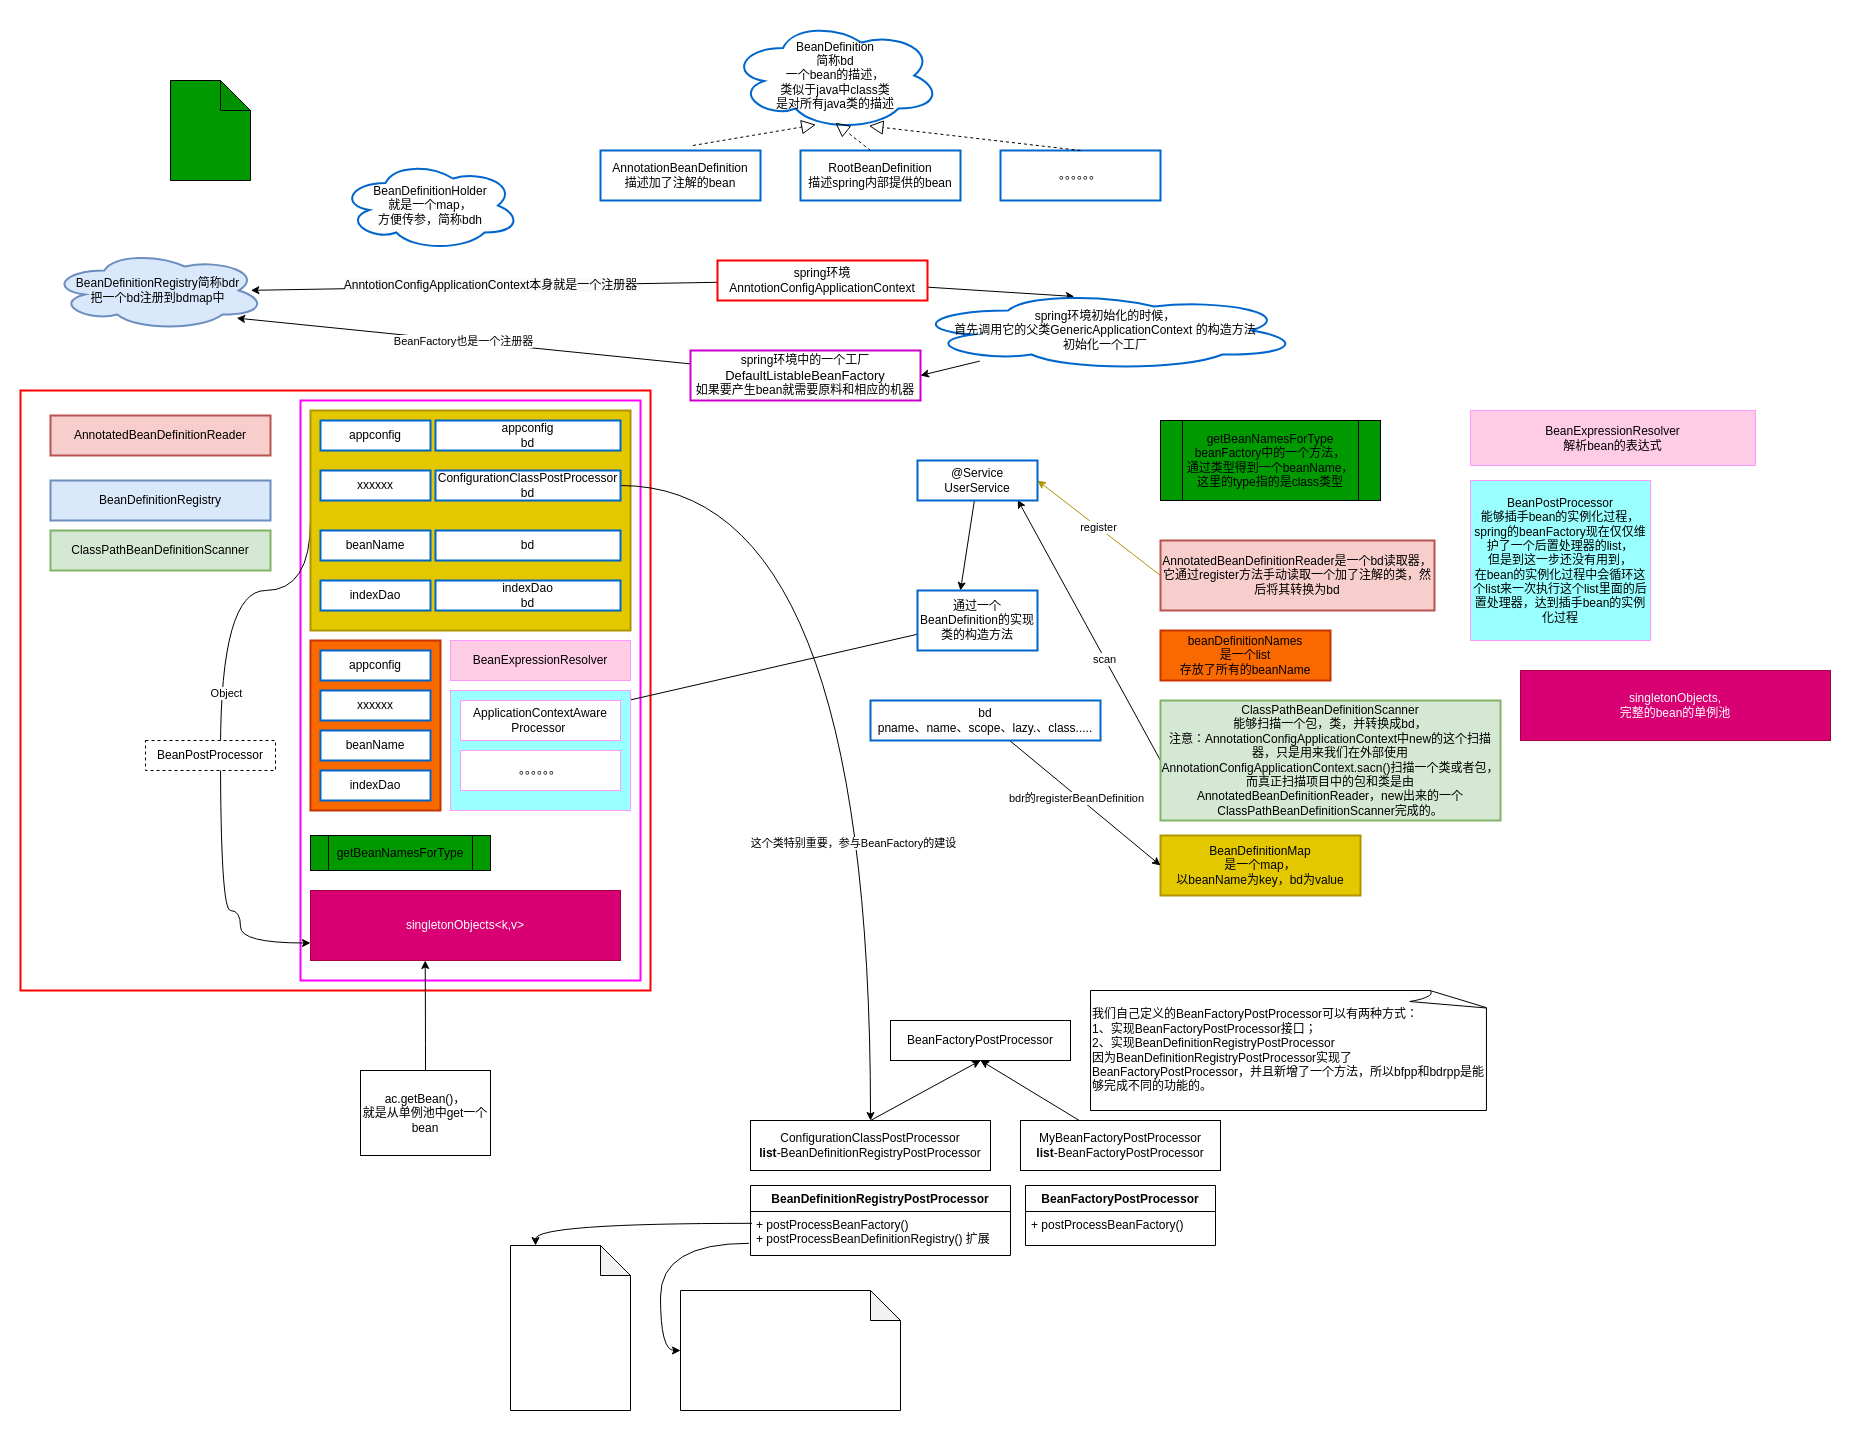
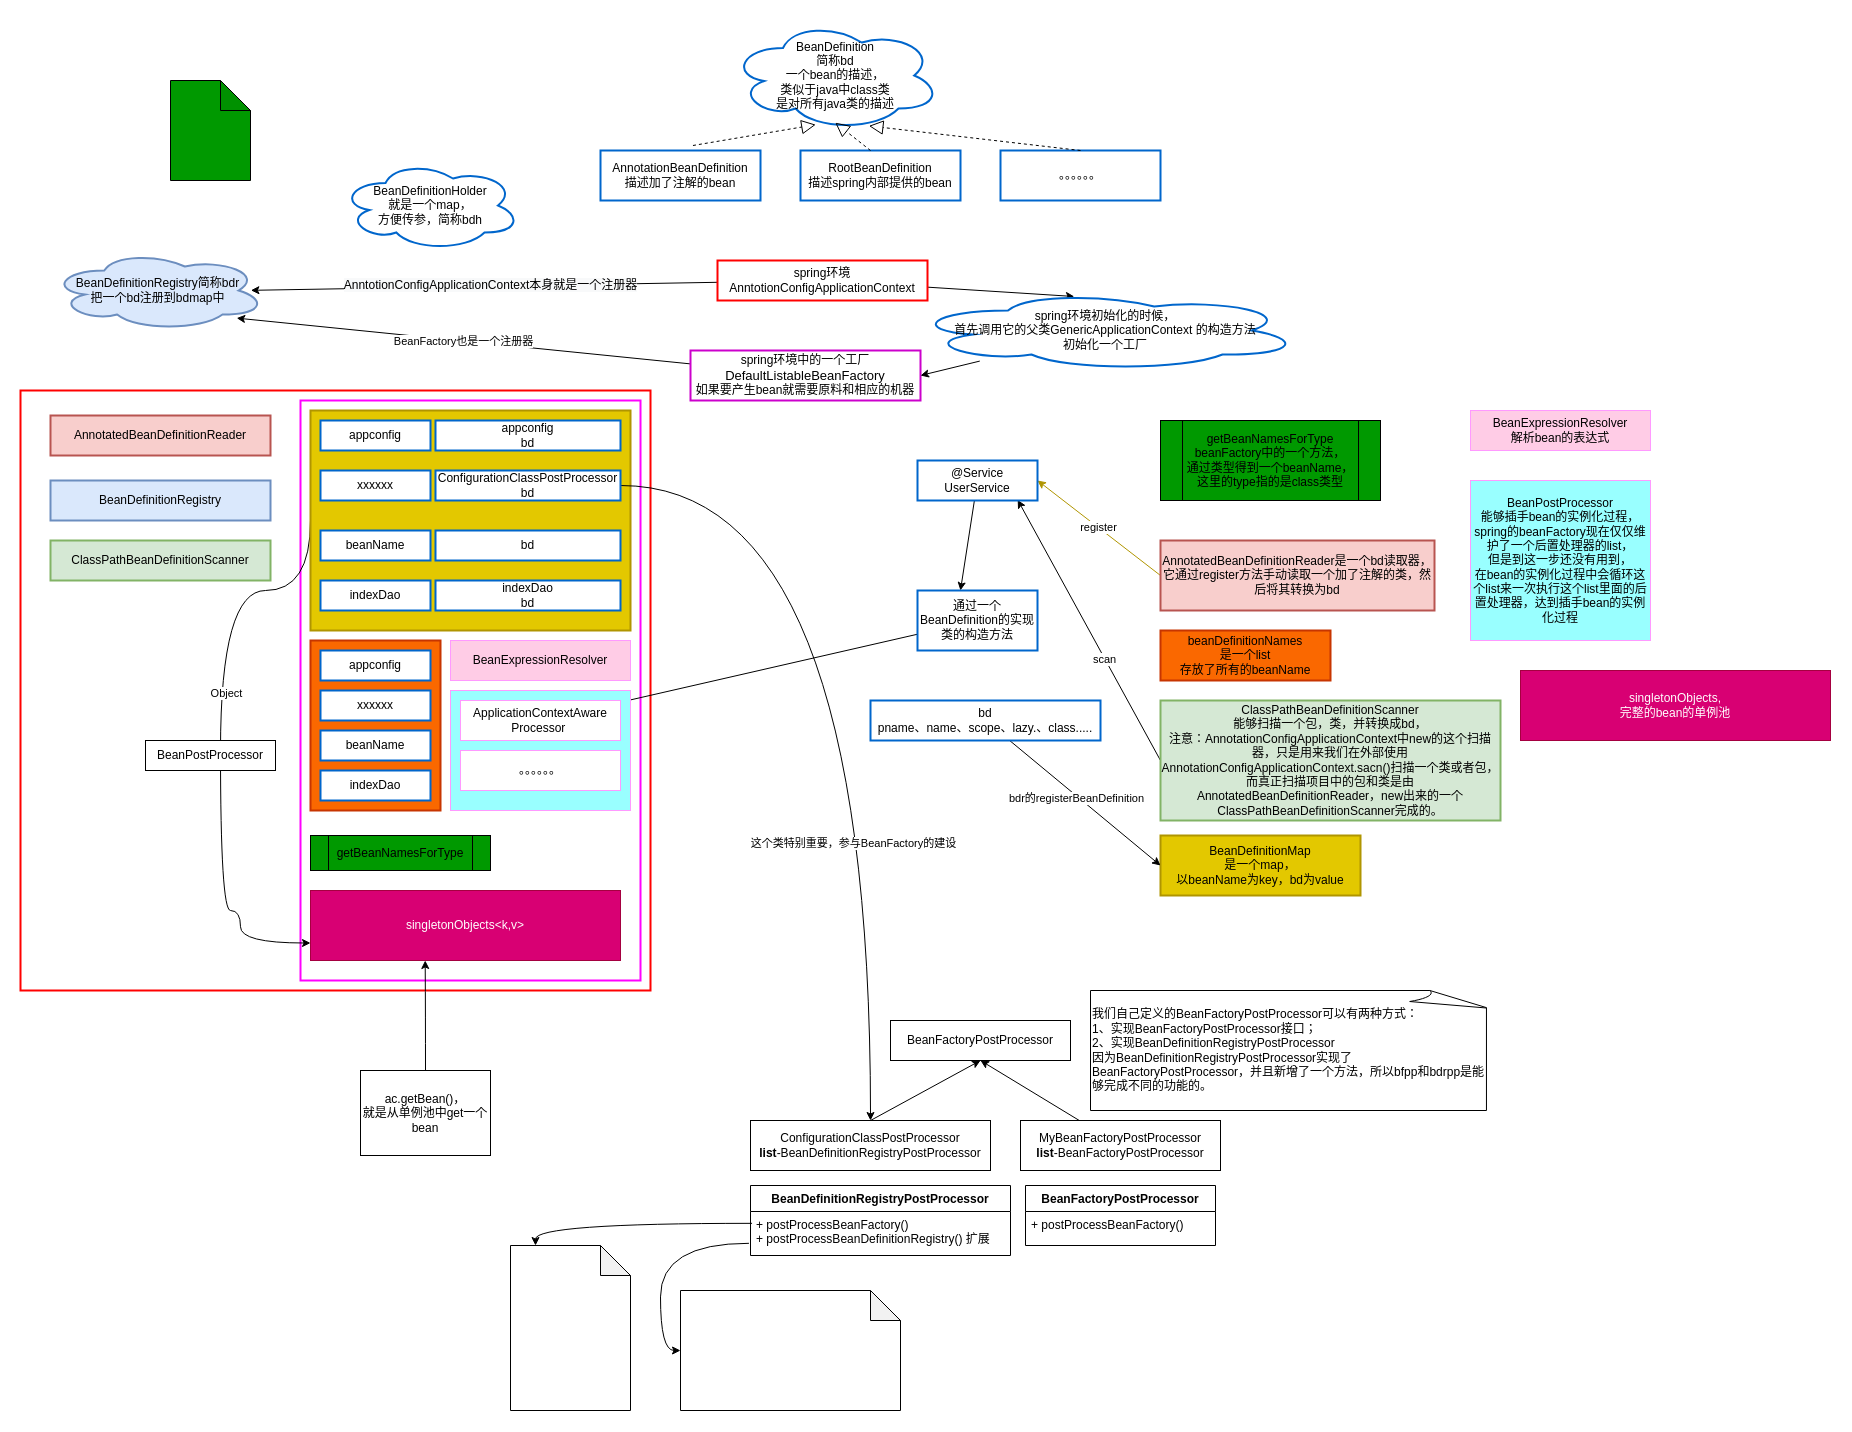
node "BeanExpressionResolver 解析bean的表达式": size 285x55 -> 180x40
node "ClassPathBeanDefinitionScanner": moved (161, 551) -> (161, 561)
node "BeanPostProcessor": style dashed -> solid
